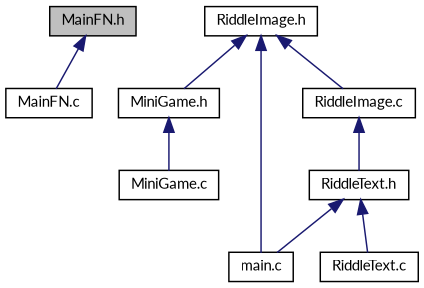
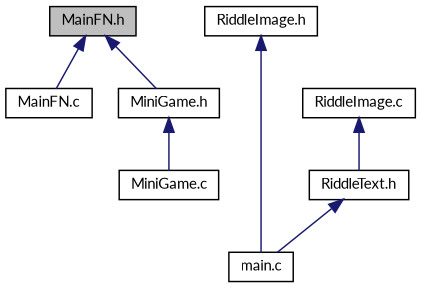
edge "MiniGame.h" -> "RiddleImage.h": now "MiniGame.h" -> "MainFN.h"
edge "RiddleImage.c" -> "RiddleImage.h": removed
node "RiddleText.c": removed
